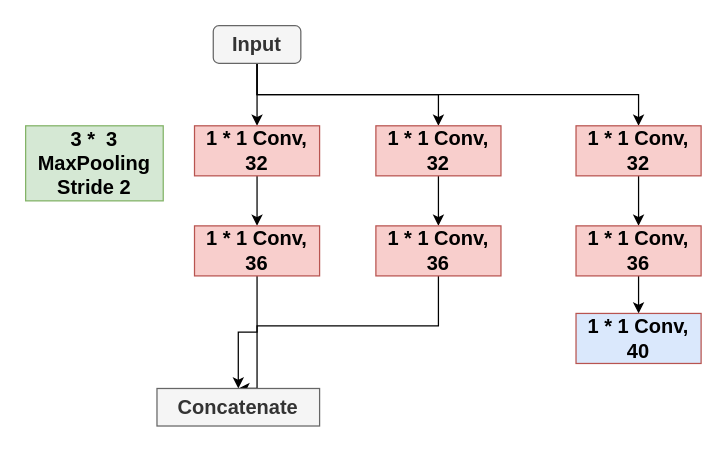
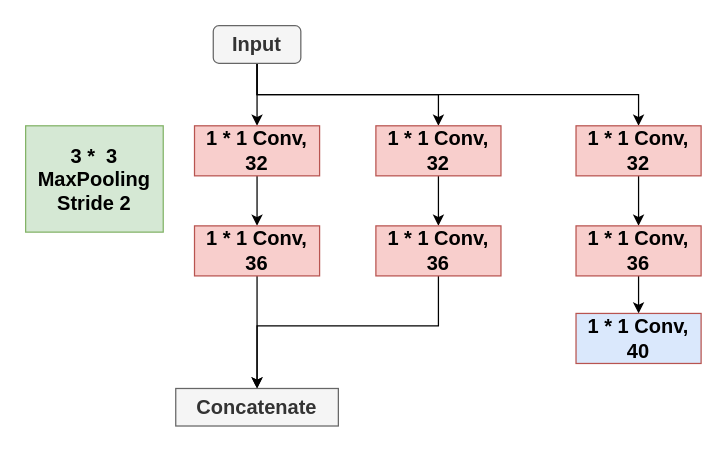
node "3 * 3 MaxPooling Stride 2": size 138x75 -> 138x106
node "Concatenate": moved (238, 407) -> (257, 407)
